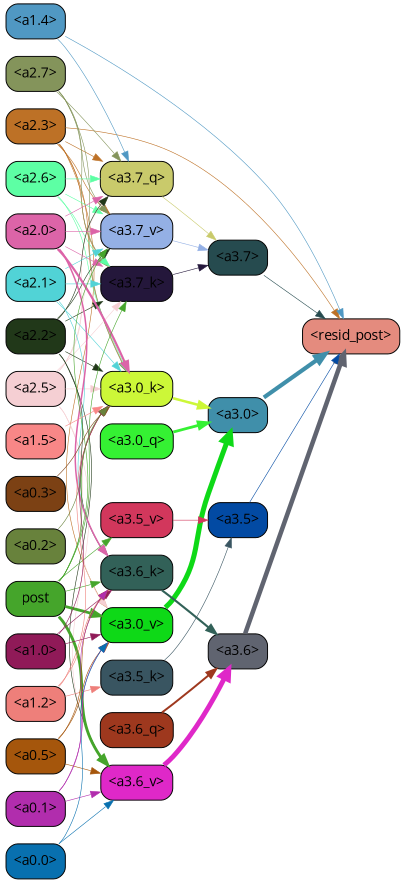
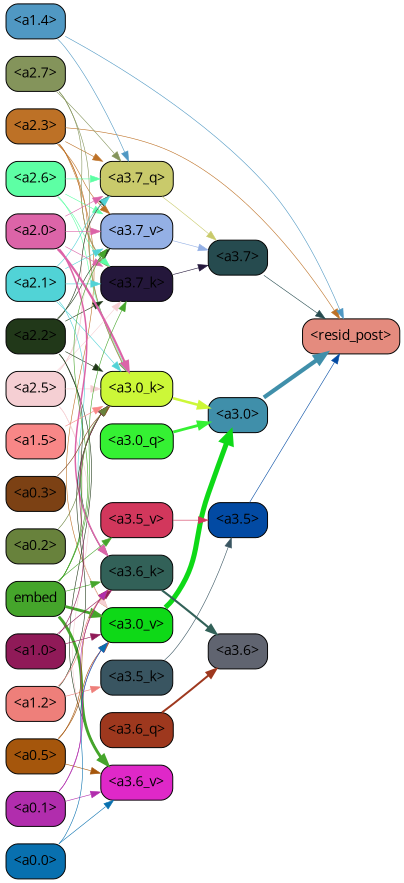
edge "<a2.7>" -> "<a3.7_v>": removed
edge "<a2.1>" -> "<a3.7_q>": added
edge "<a3.6>" -> "<resid_post>": removed
node "post": label "post" -> "embed"
edge "<a1.2>" -> "<a3.0_k>": color #ee7f7a -> #213819
edge "<a3.6_v>" -> "<a3.6>": removed
